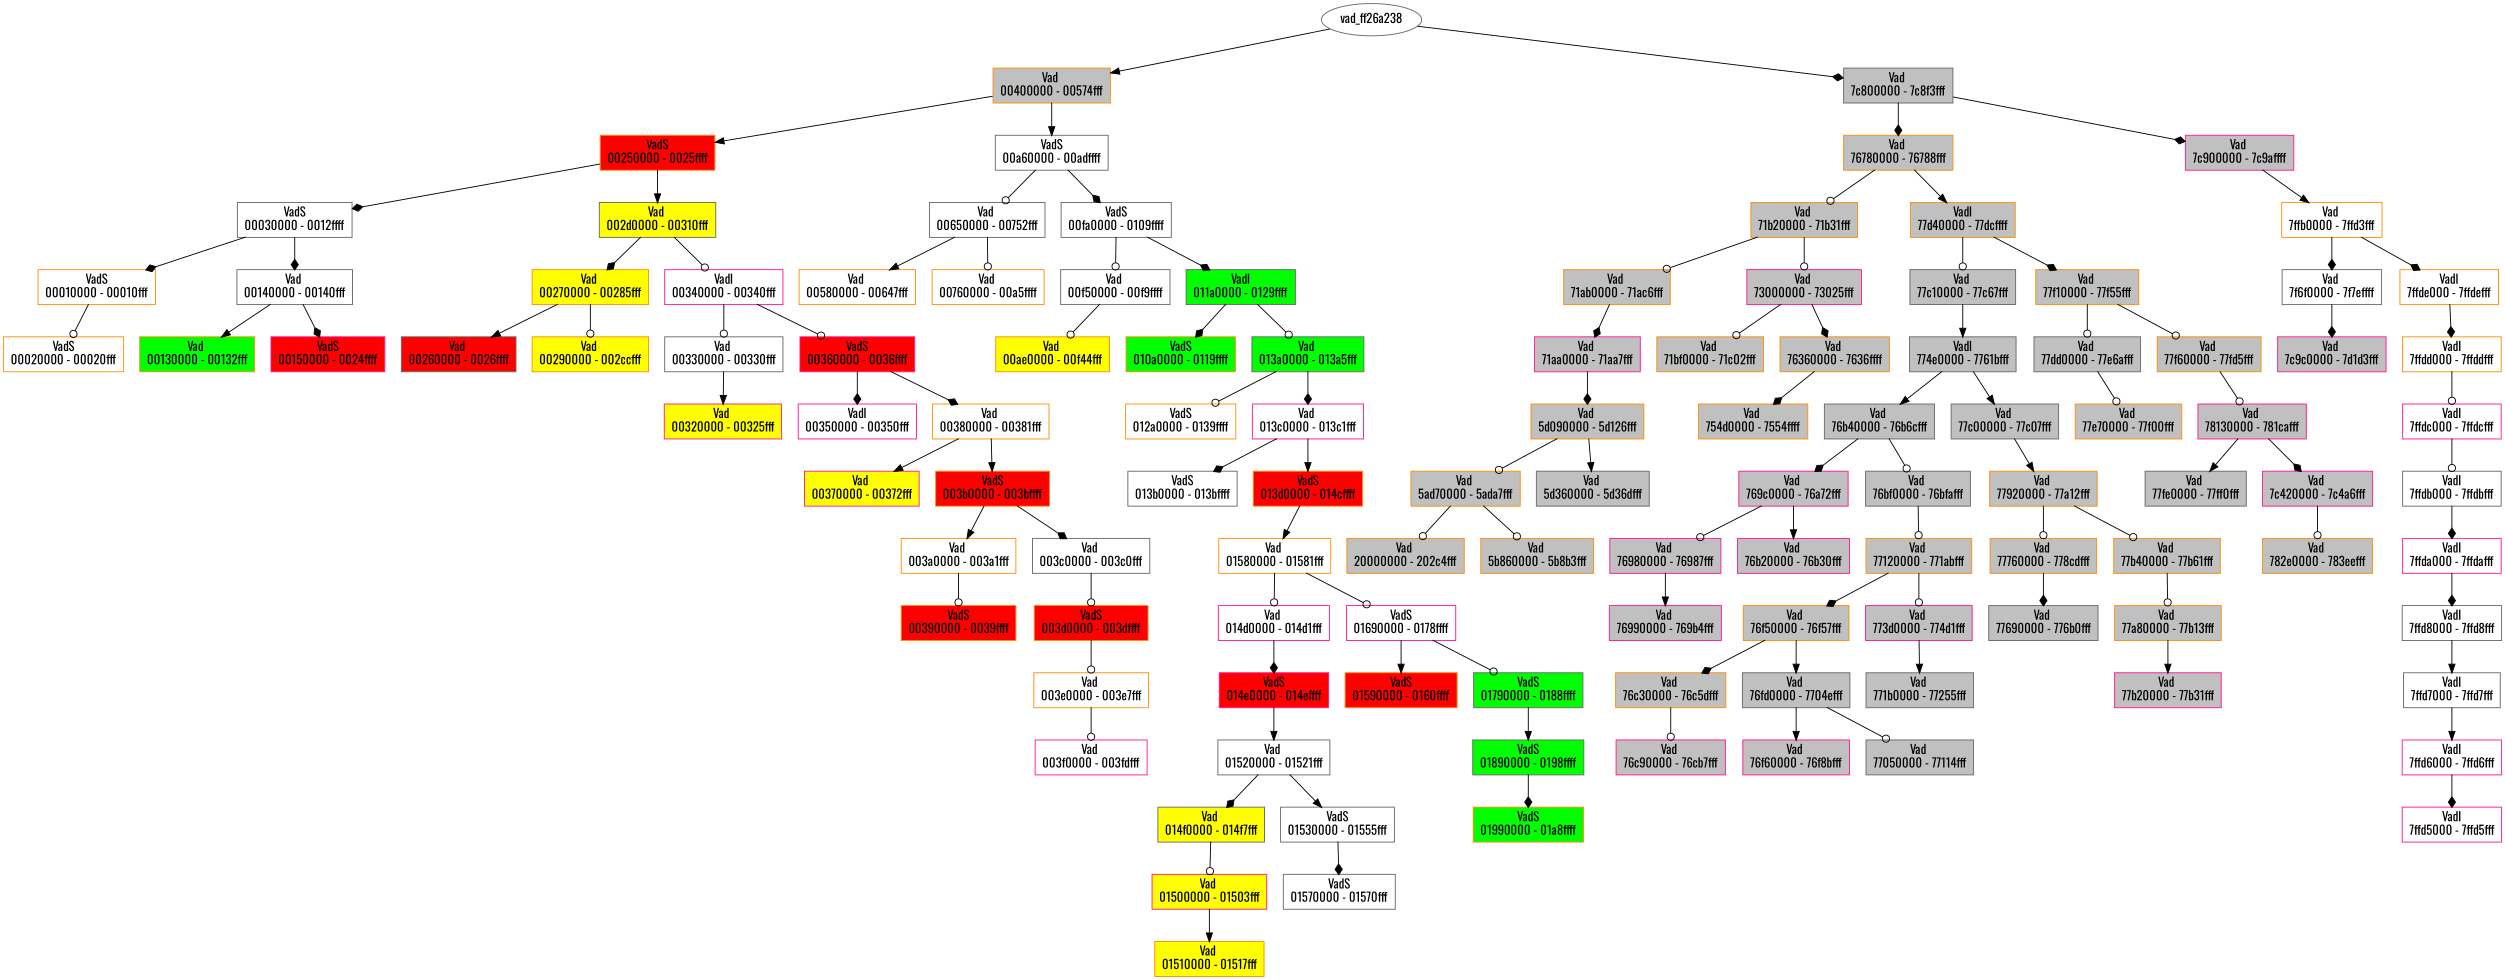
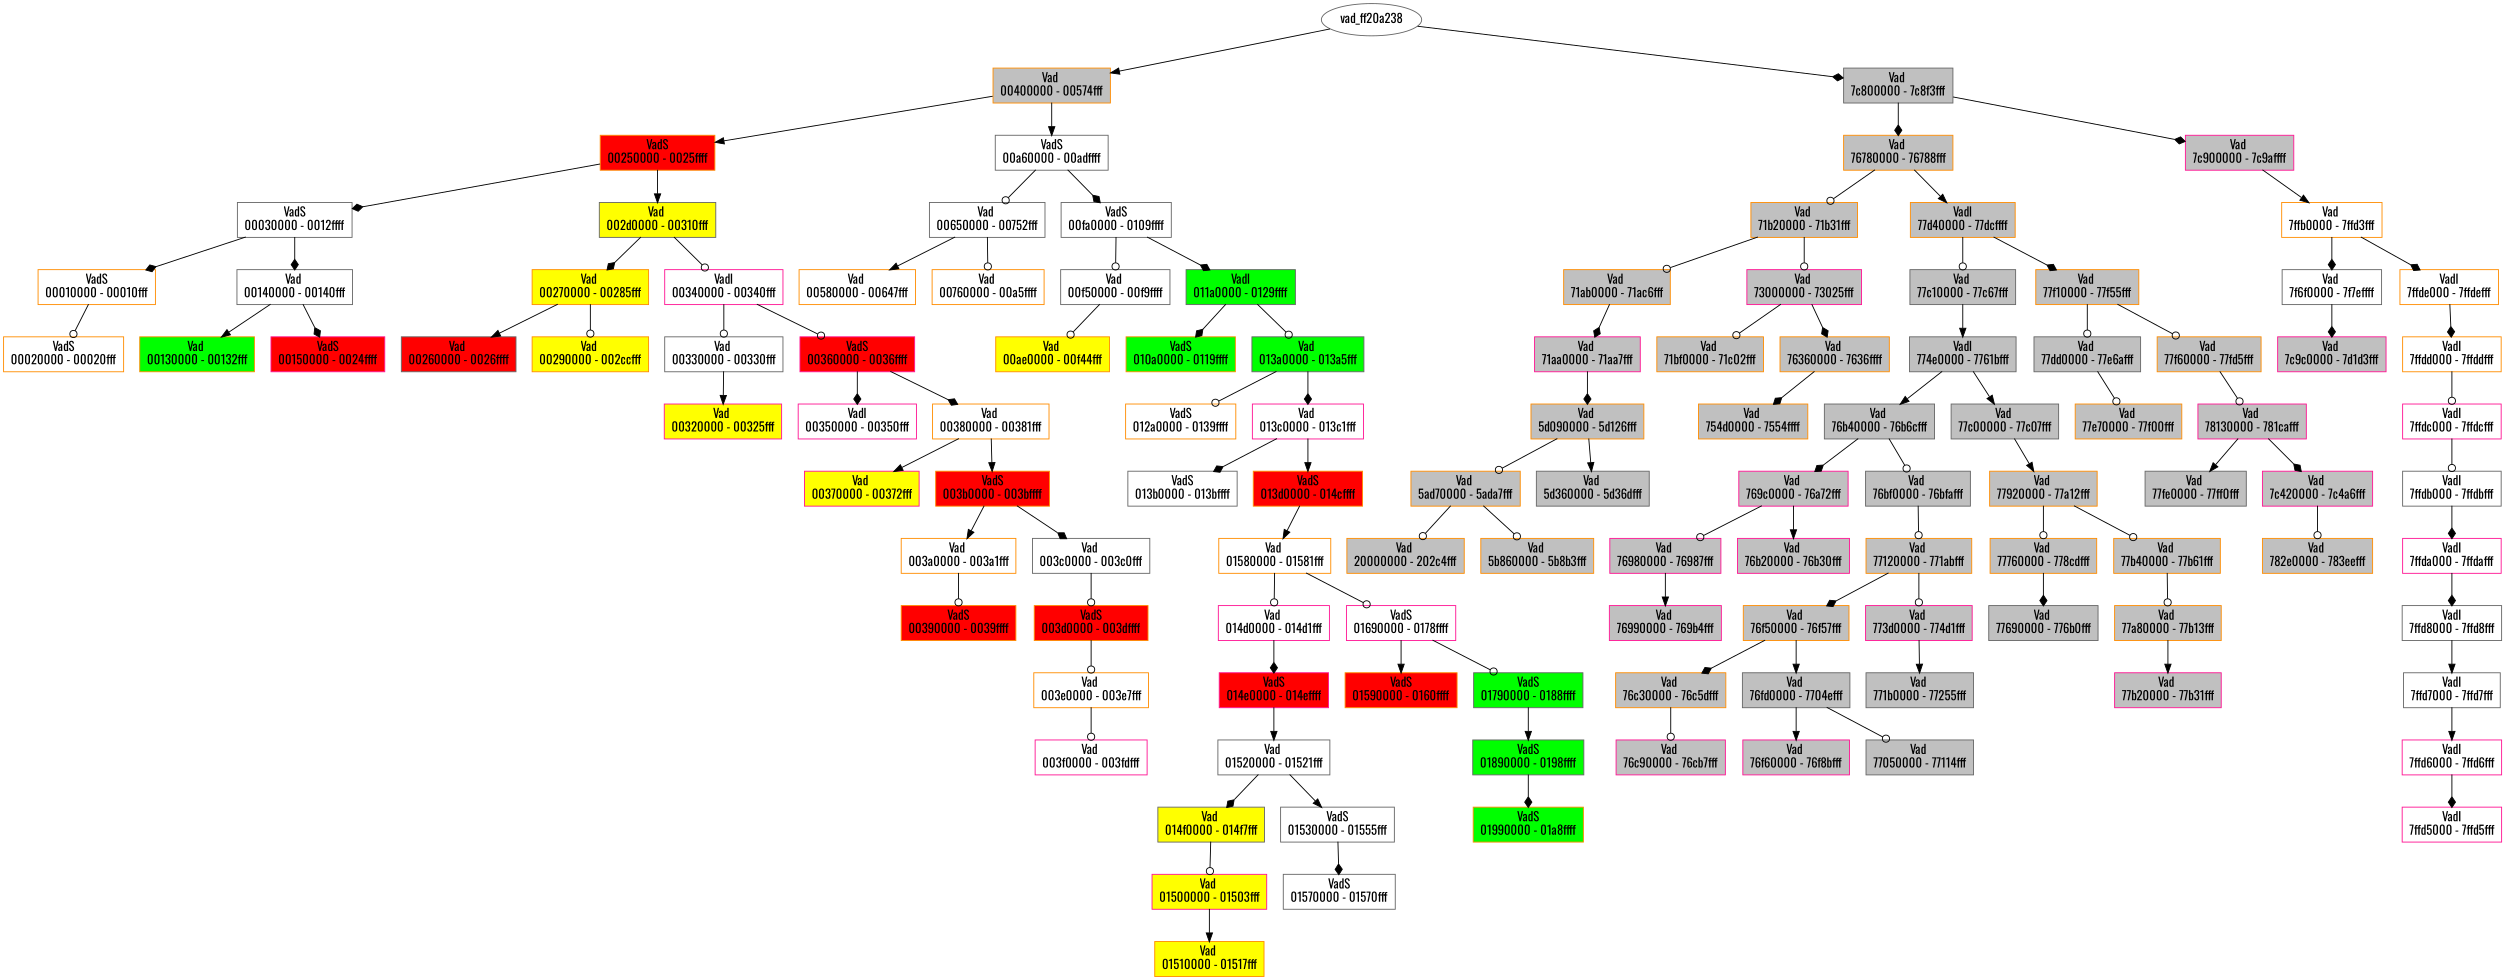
node "vad_ff26a238": label "vad_ff26a238" -> "vad_ff20a238"
